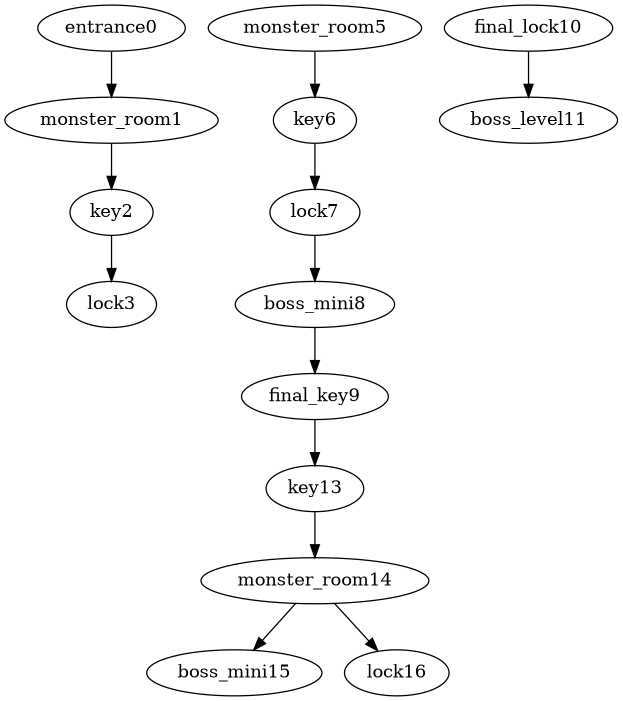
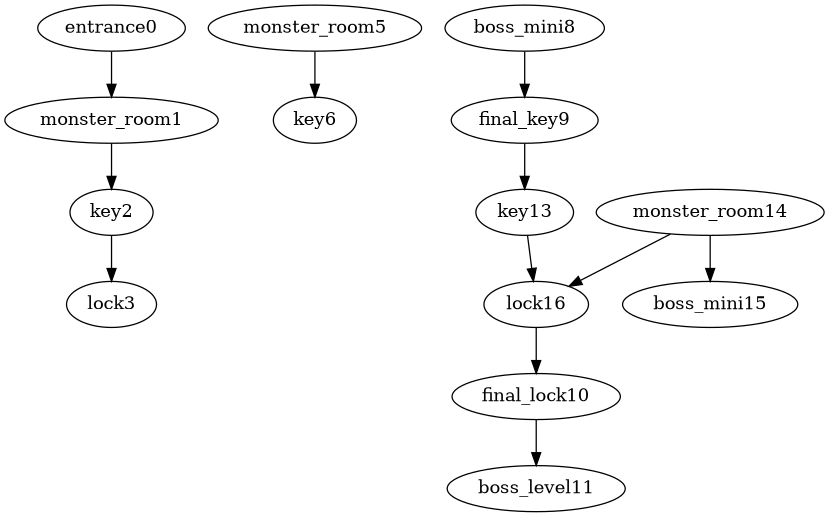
node "lock7": removed
edge "lock16" -> "final_lock10": added
edge "key13" -> "monster_room14": now "key13" -> "lock16"
